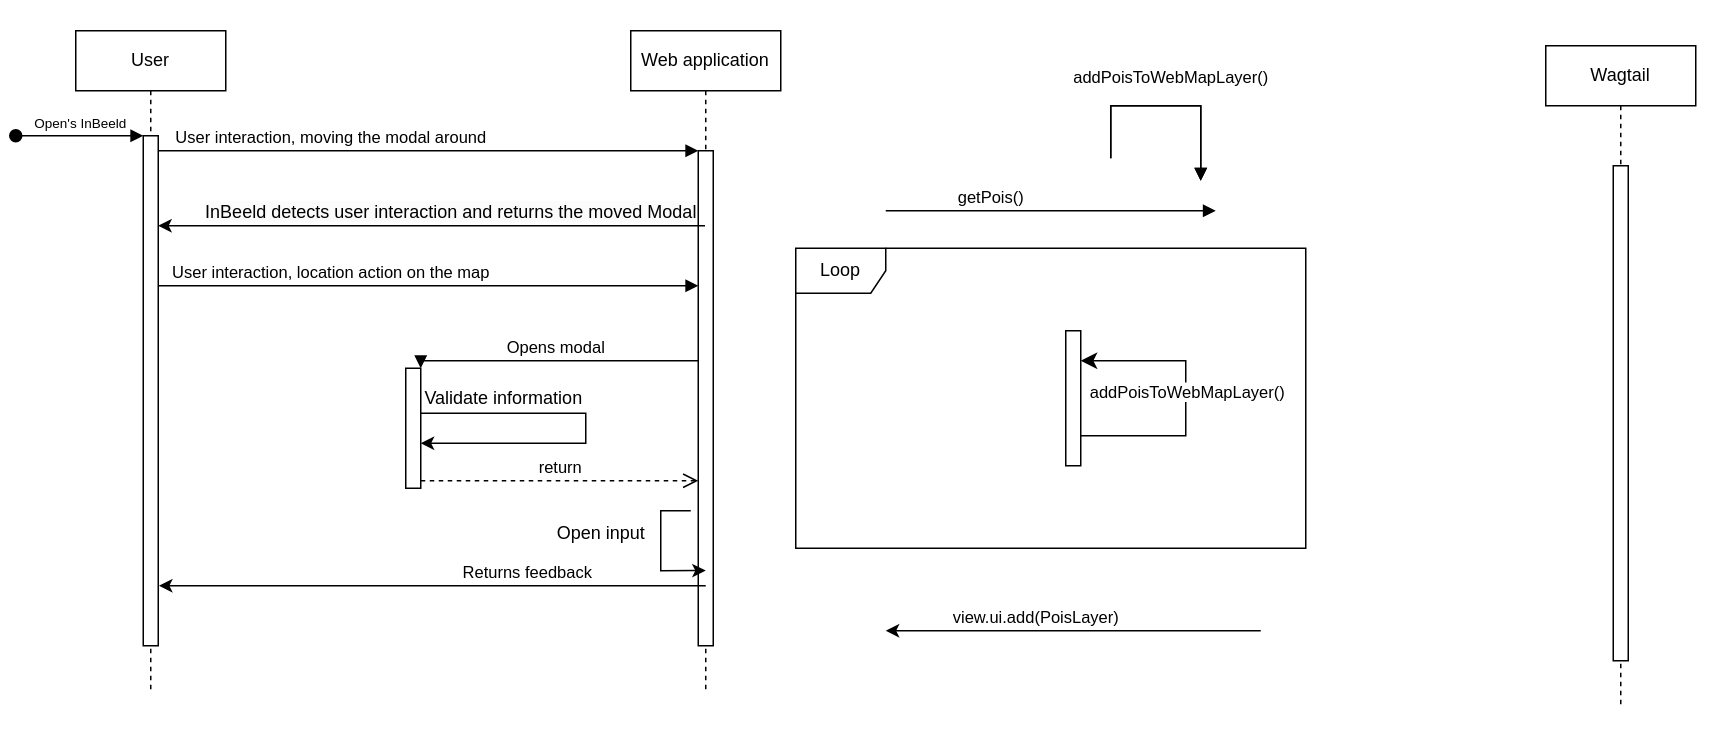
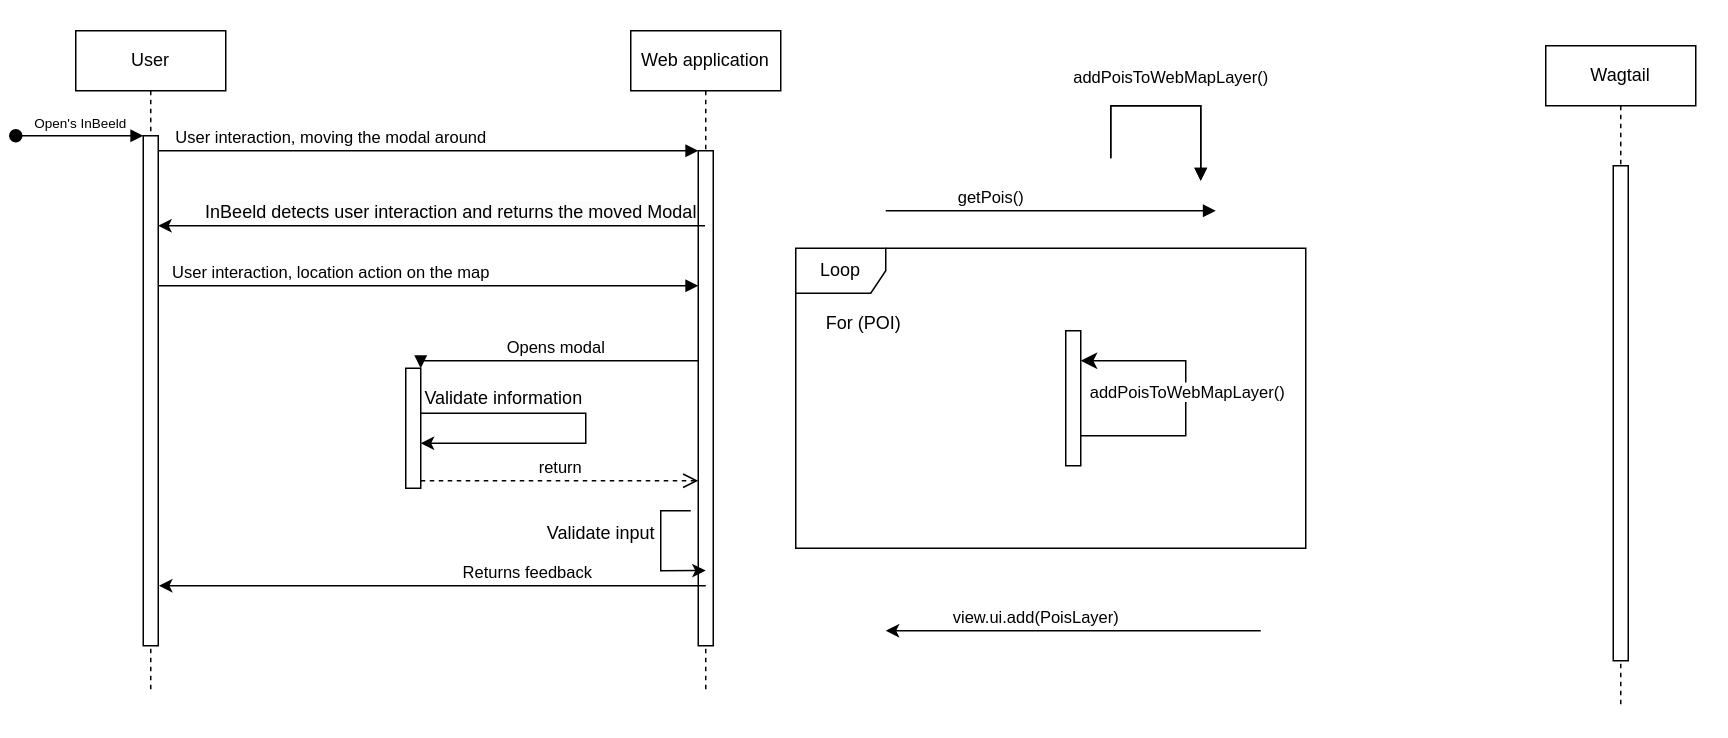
node "For (POI)": added
node "Open input": label "Open input" -> "Validate input"
